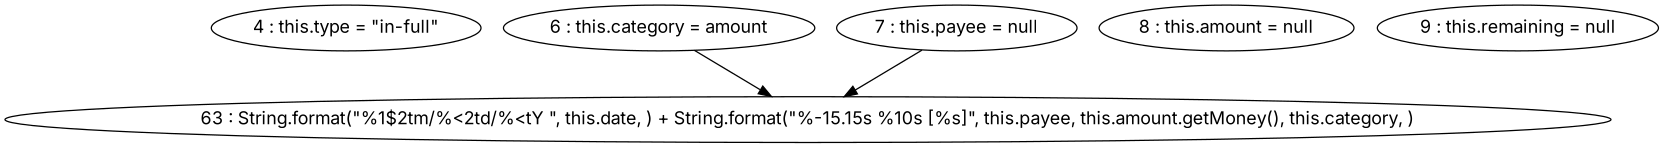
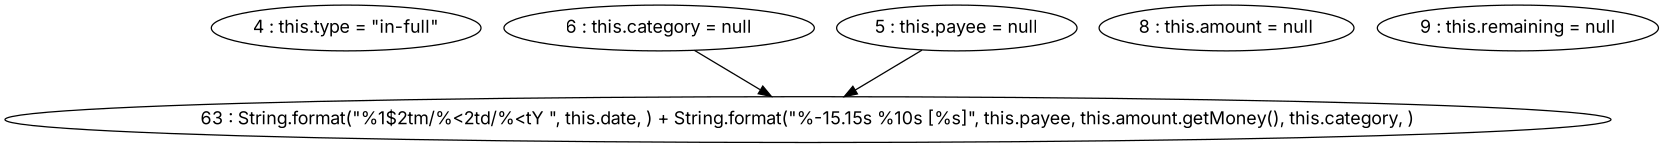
node "6 : this.category = amount": label "6 : this.category = amount" -> "6 : this.category = null"
node "7 : this.payee = null": label "7 : this.payee = null" -> "5 : this.payee = null"
